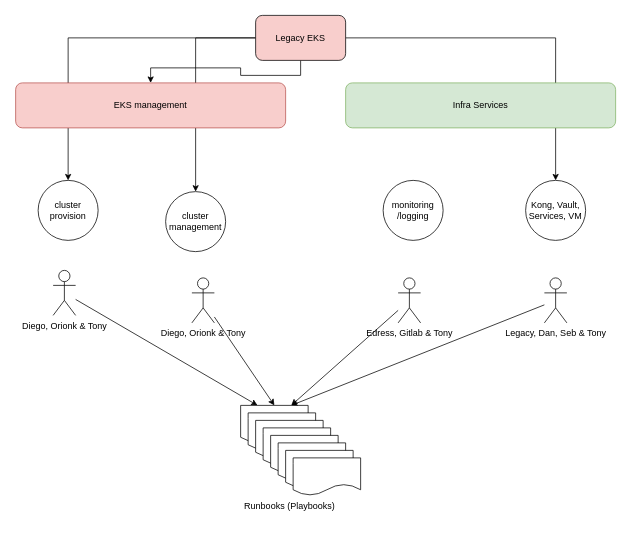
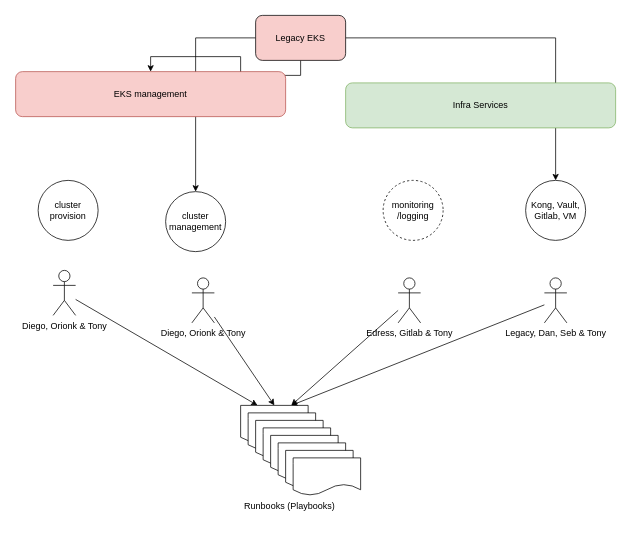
edge "Legacy EKS" -> "cluster provision": removed
node "EKS management": moved (150, 105) -> (150, 94)
node "monitoring /logging": style solid -> dashed
node "Kong, Vault, Services, VM": label "Kong, Vault, Services, VM" -> "Kong, Vault, Gitlab, VM"
